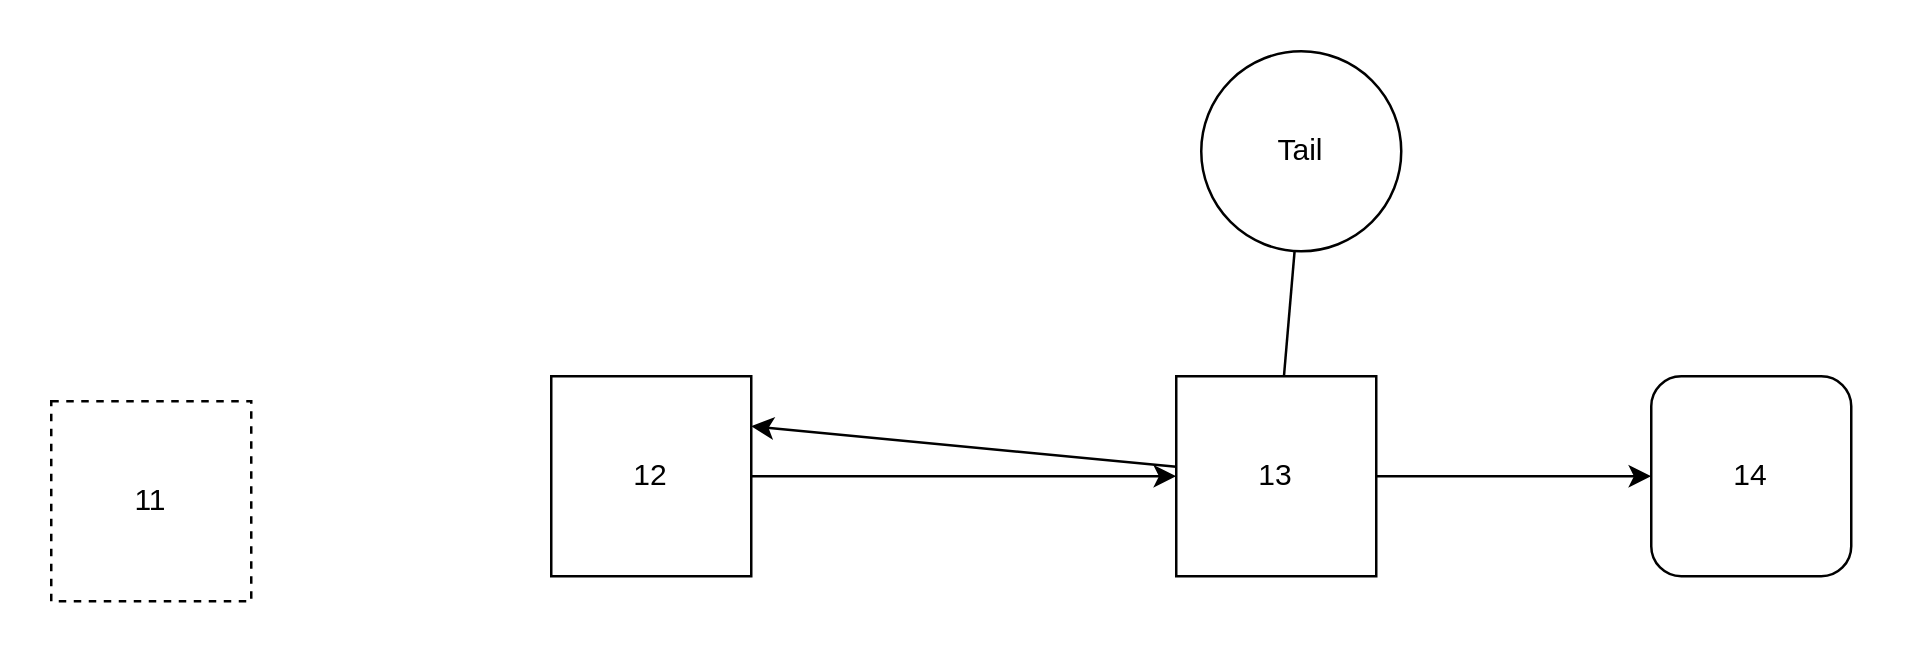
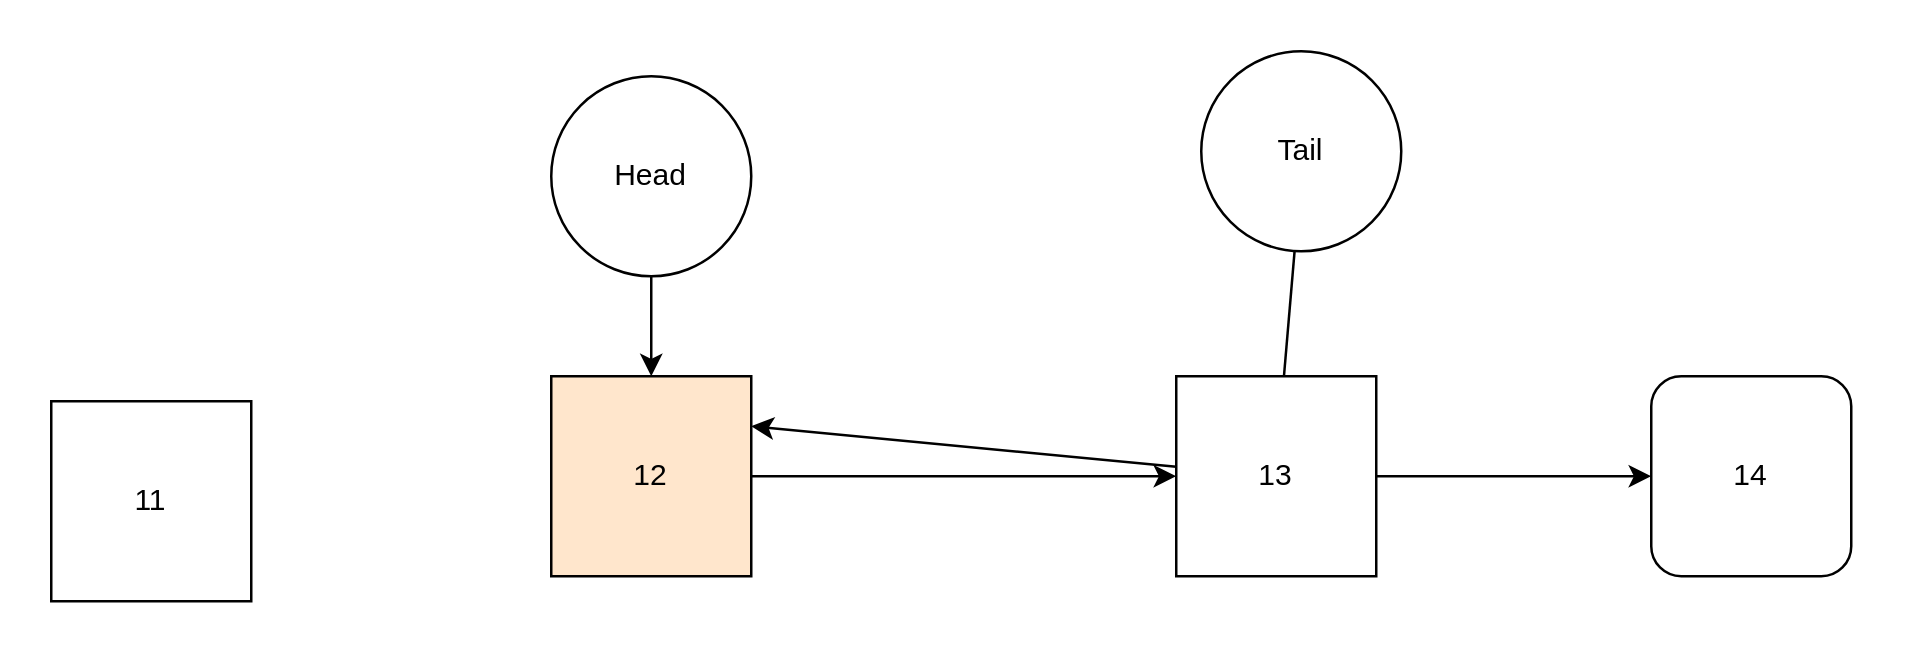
node "Head": added
edge "Head" -> "12": added
node "12": fillcolor #ffffff -> #ffe6cc
node "11": style dashed -> solid
